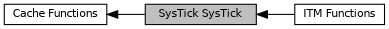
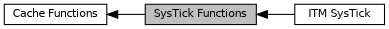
node "SysTick SysTick": label "SysTick SysTick" -> "SysTick Functions"
node "ITM Functions": label "ITM Functions" -> "ITM SysTick"
